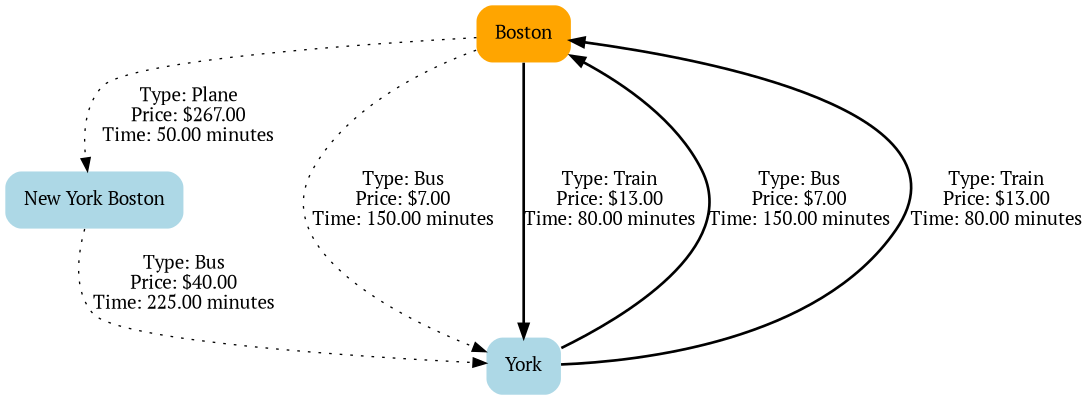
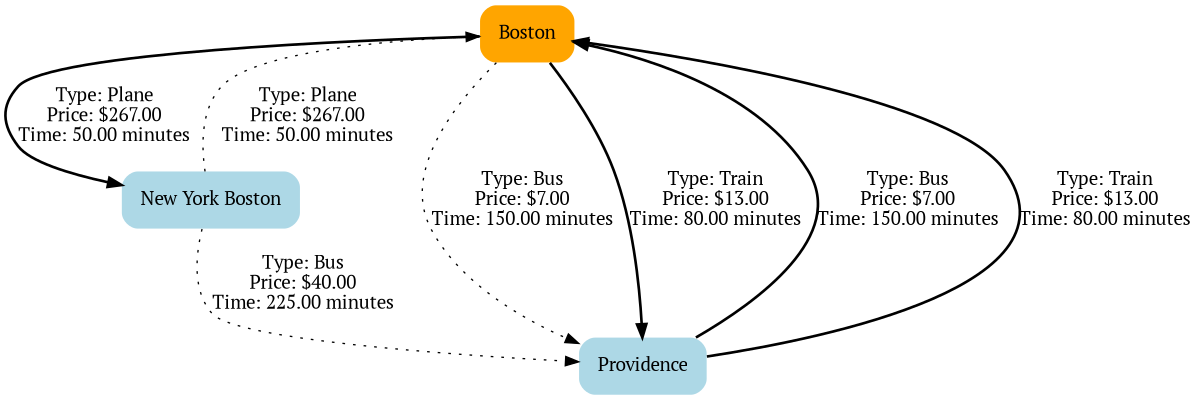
edge "Boston" -> "New York Boston": style dotted -> bold
edge "New York Boston" -> "Boston": added, label "Type: Plane Price: $267.00 Time: 50.00 minutes"
node "York": label "York" -> "Providence"
